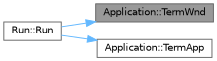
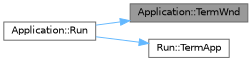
node "Run::Run": label "Run::Run" -> "Application::Run"
node "Application::TermApp": label "Application::TermApp" -> "Run::TermApp"
